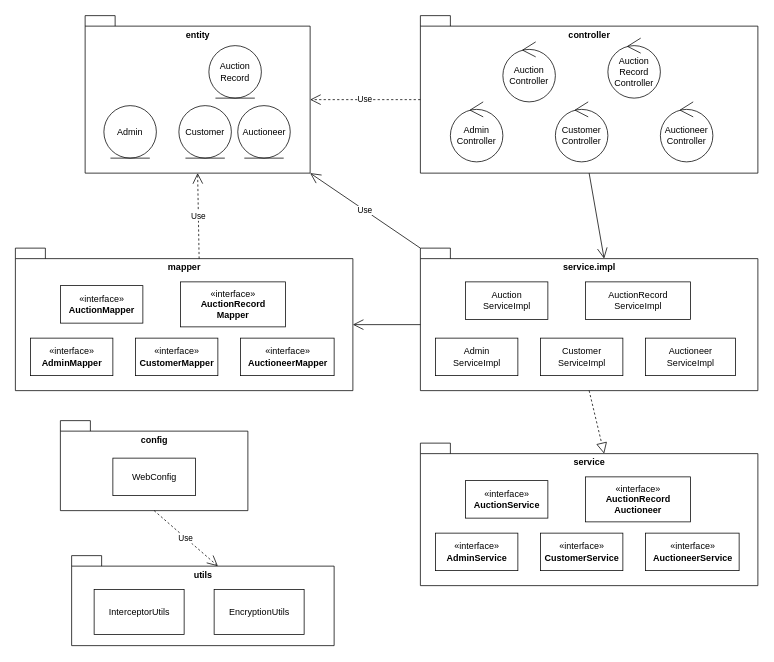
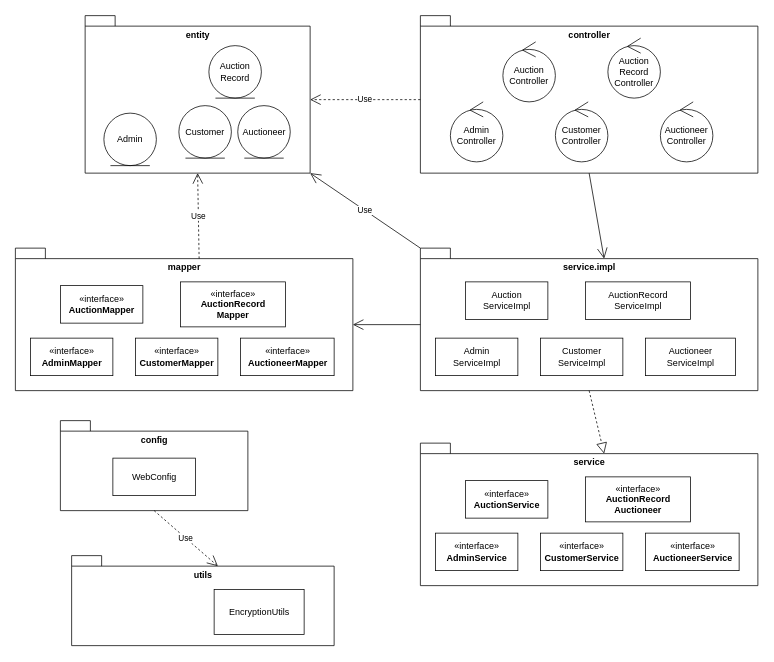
node "Admin": moved (130, 132) -> (130, 139)
node "InterceptorUtils": removed
